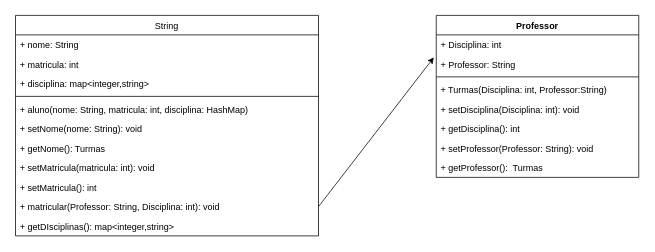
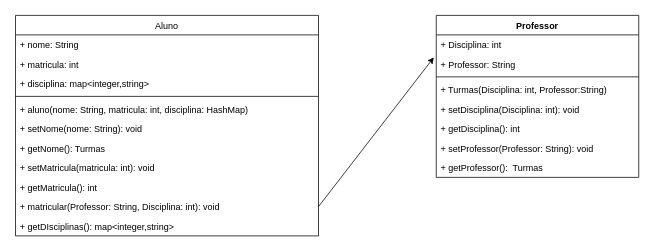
node "String": label "String" -> "Aluno"
node "+ setMatricula(): int": label "+ setMatricula(): int" -> "+ getMatricula(): int"
